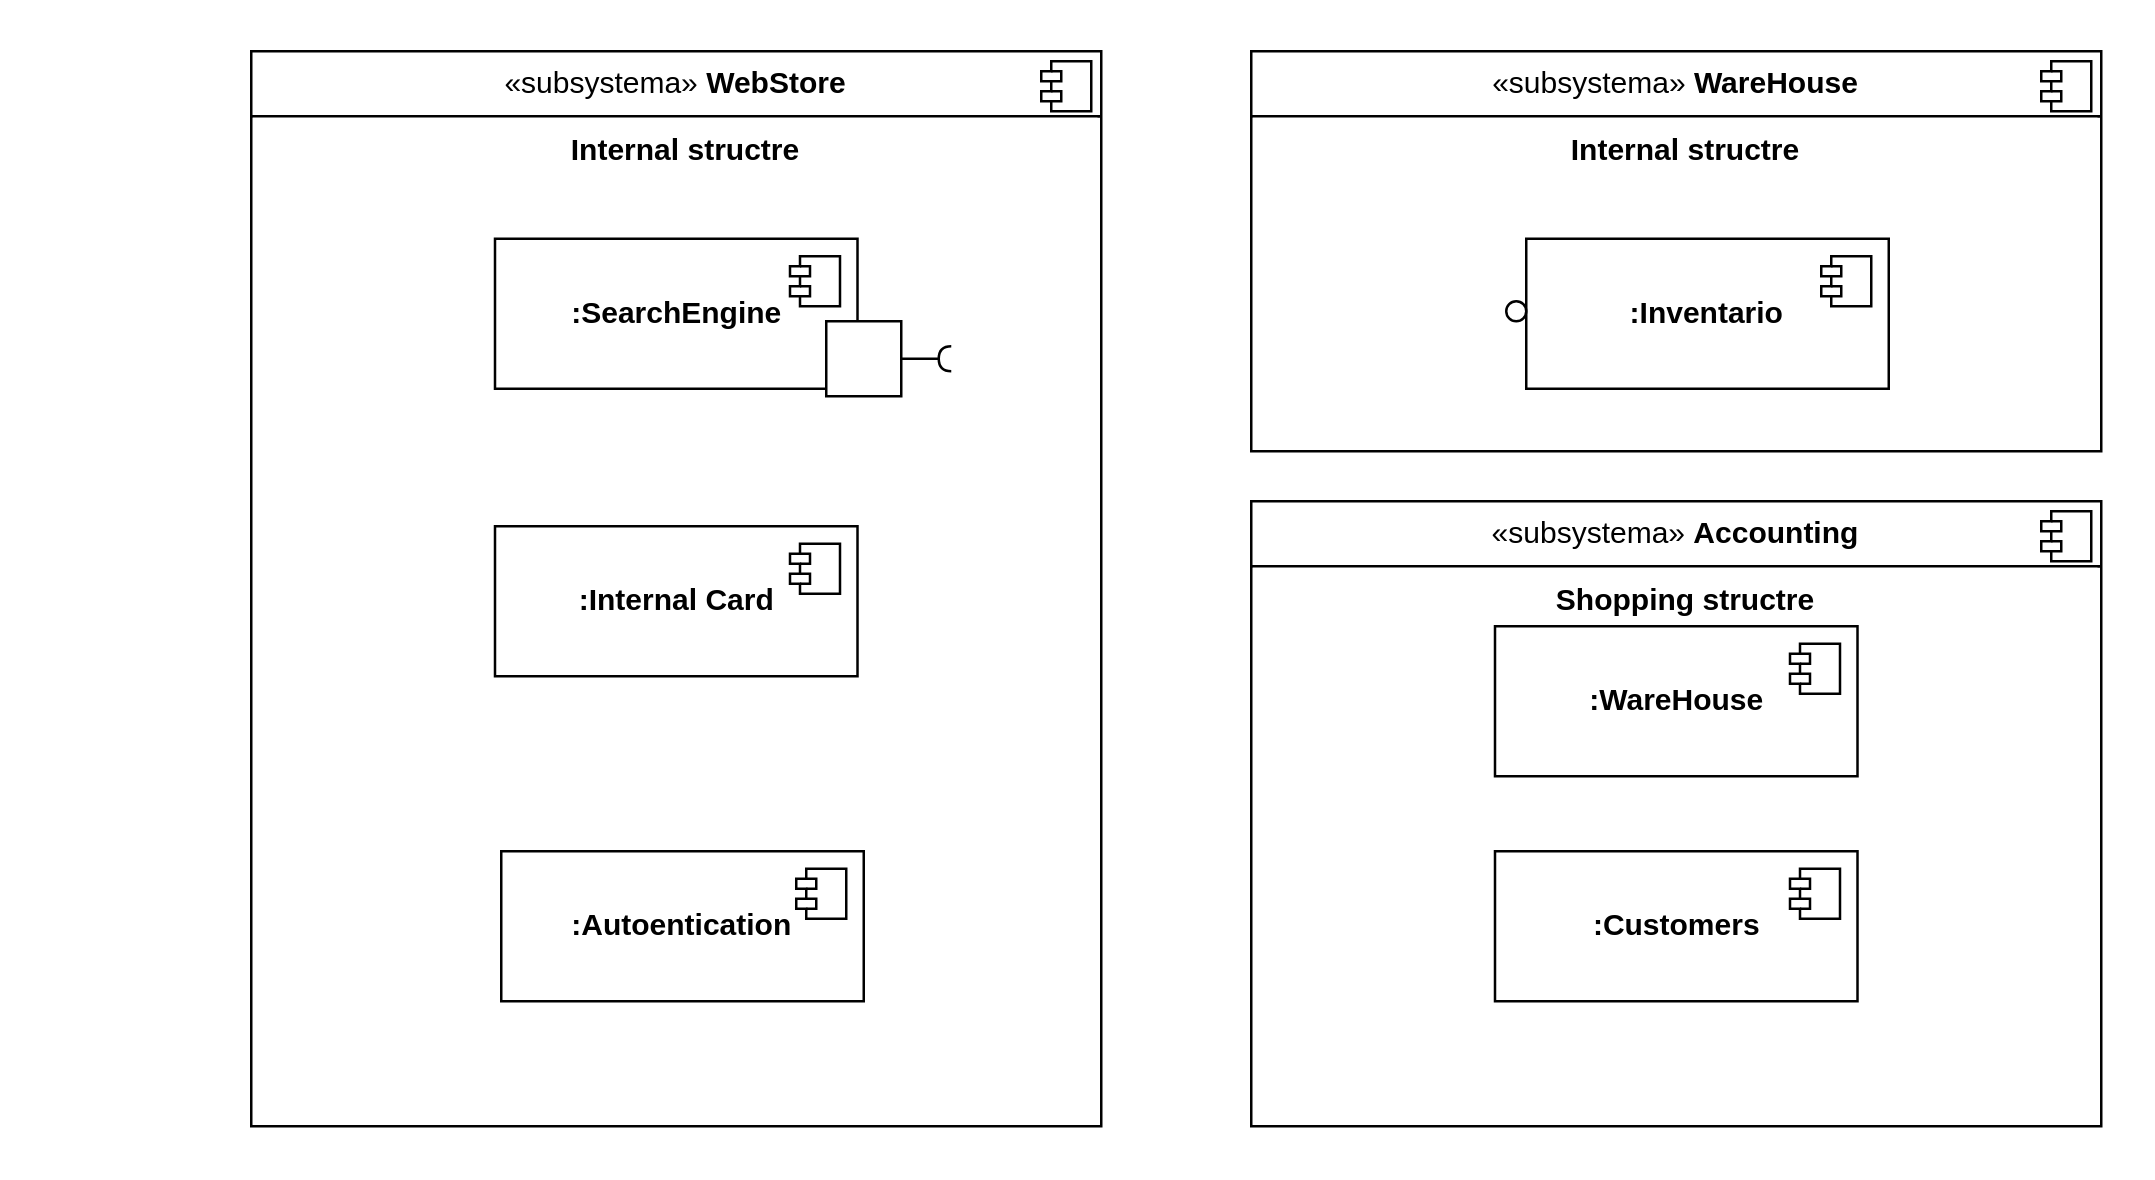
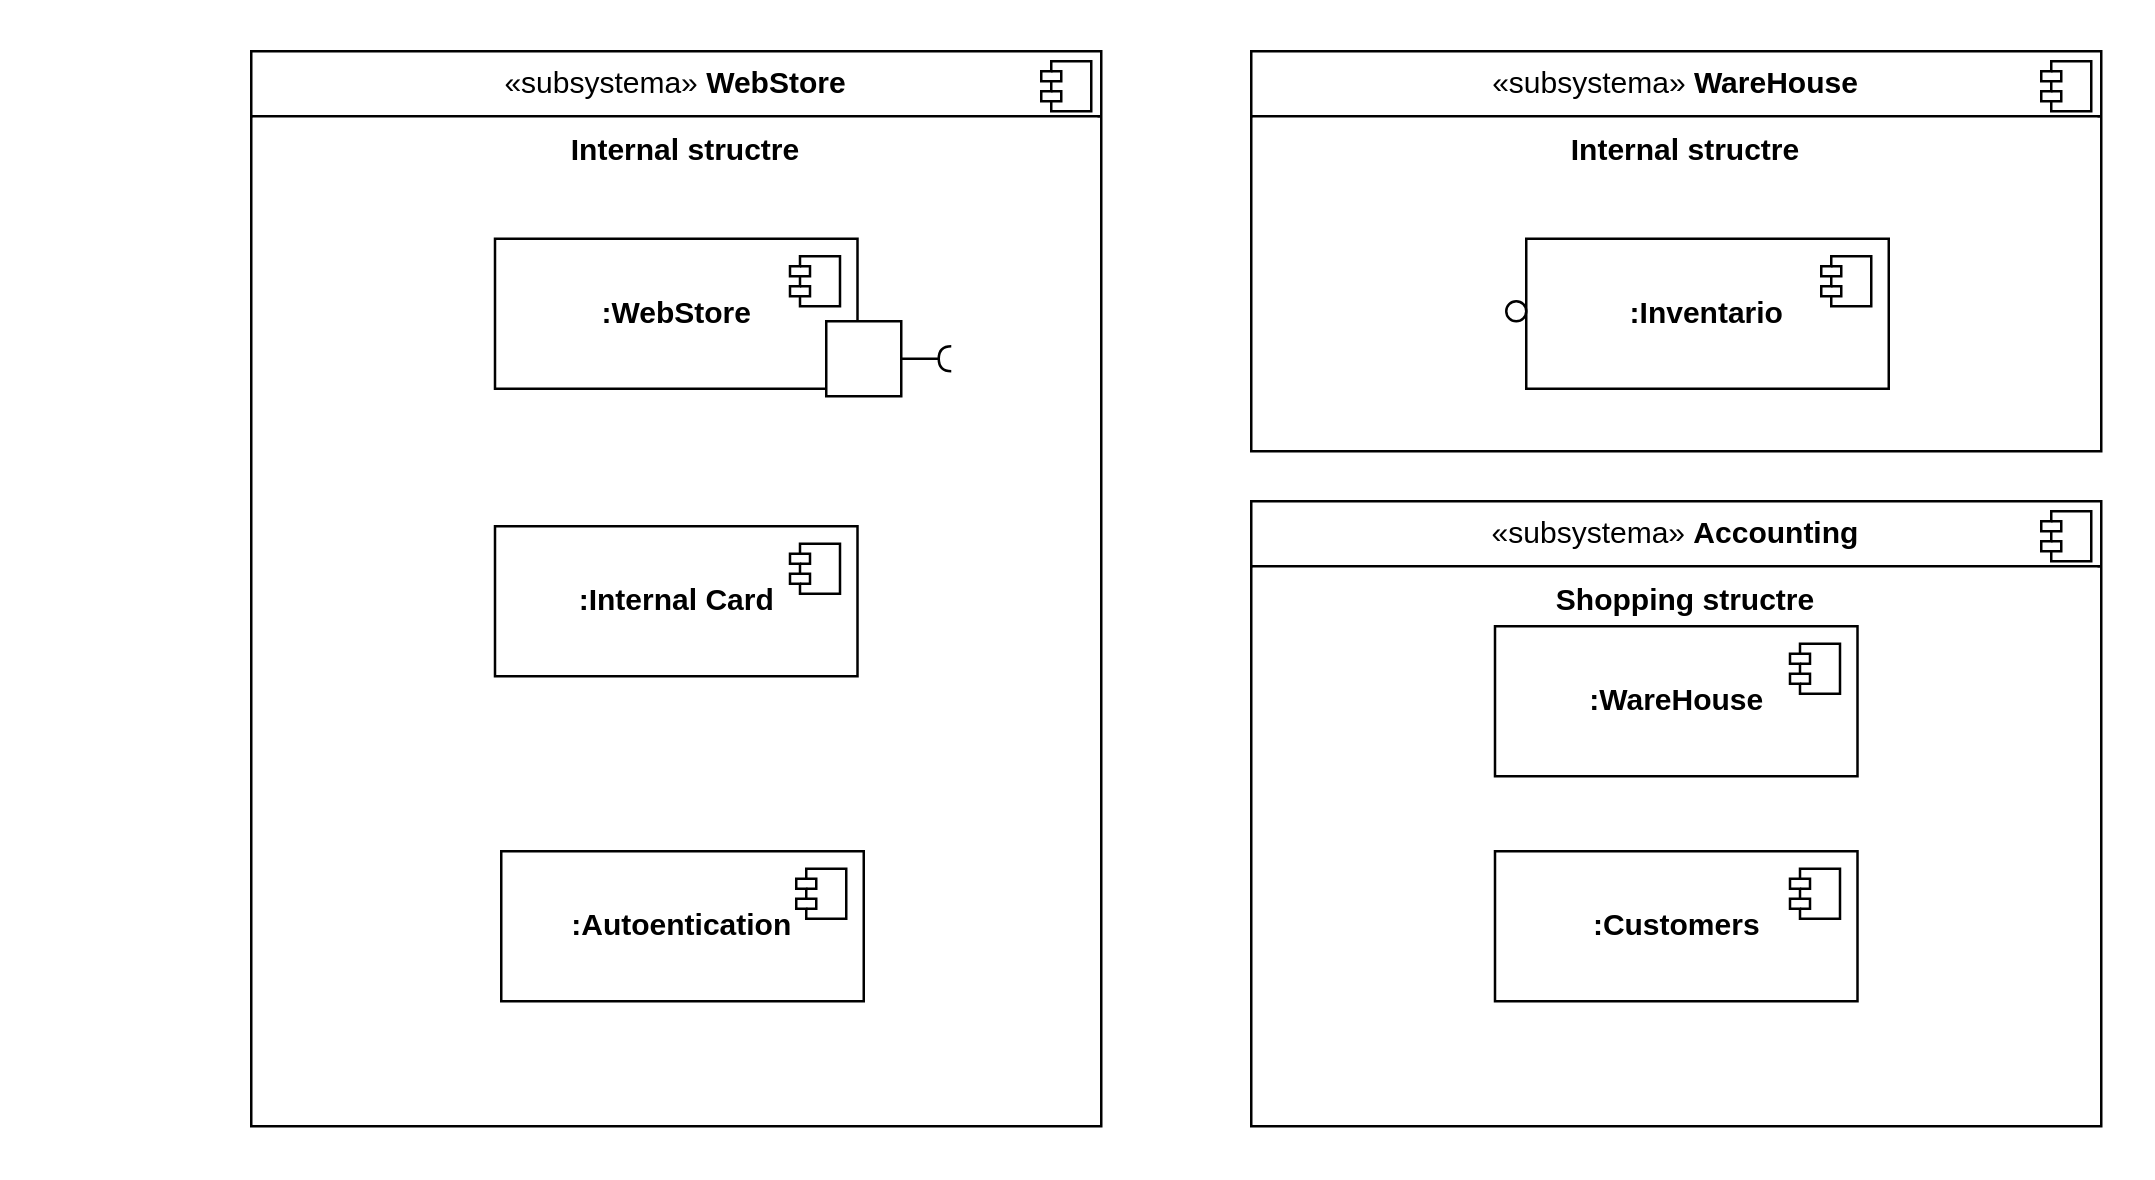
node ":SearchEngine": label ":SearchEngine" -> ":WebStore"
